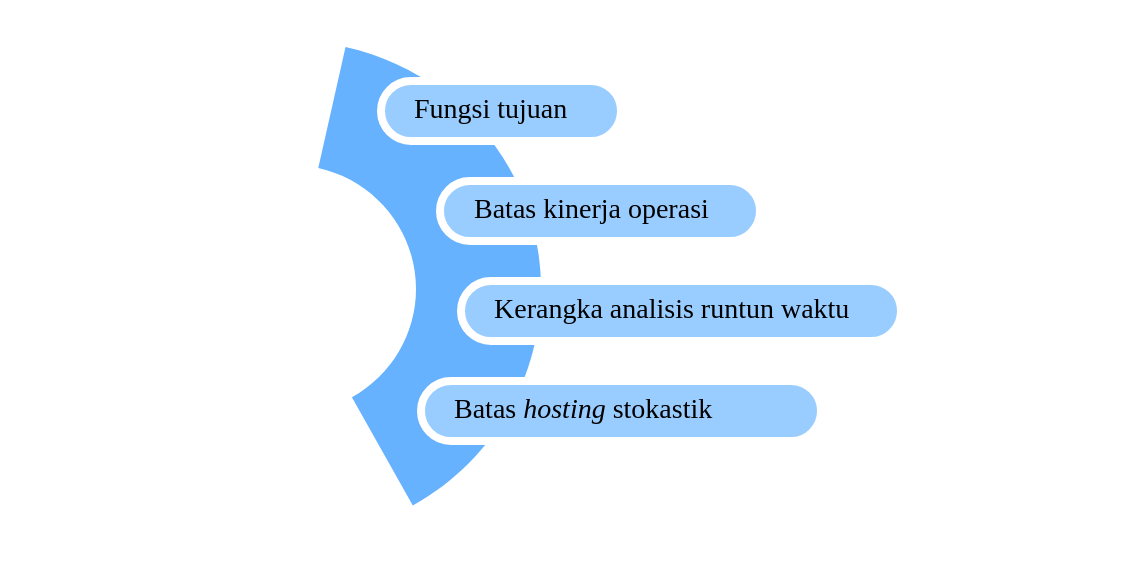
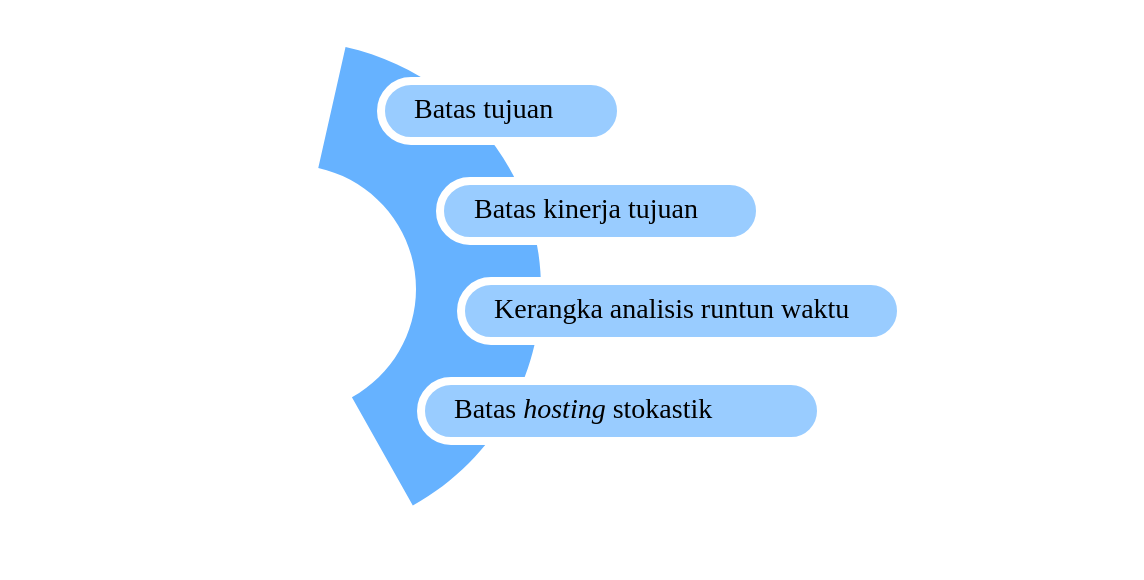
node "Fungsi tujuan": label "Fungsi tujuan" -> "Batas tujuan"
node "Batas kinerja operasi": label "Batas kinerja operasi" -> "Batas kinerja tujuan"
